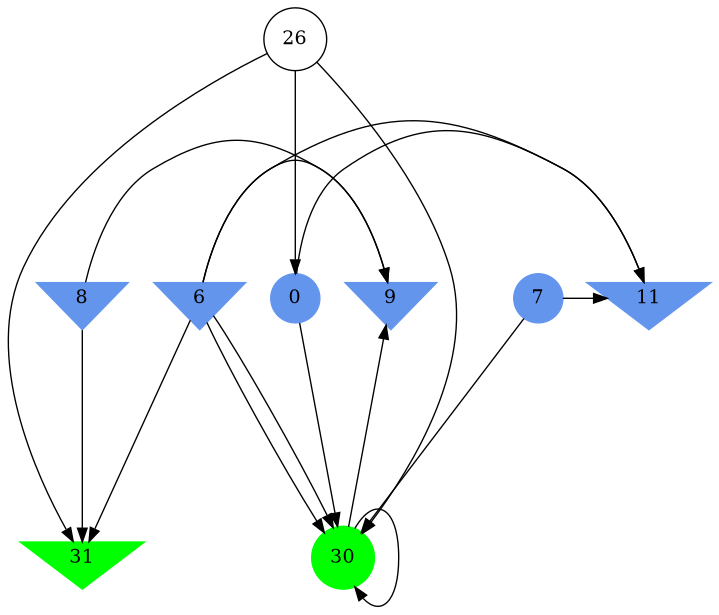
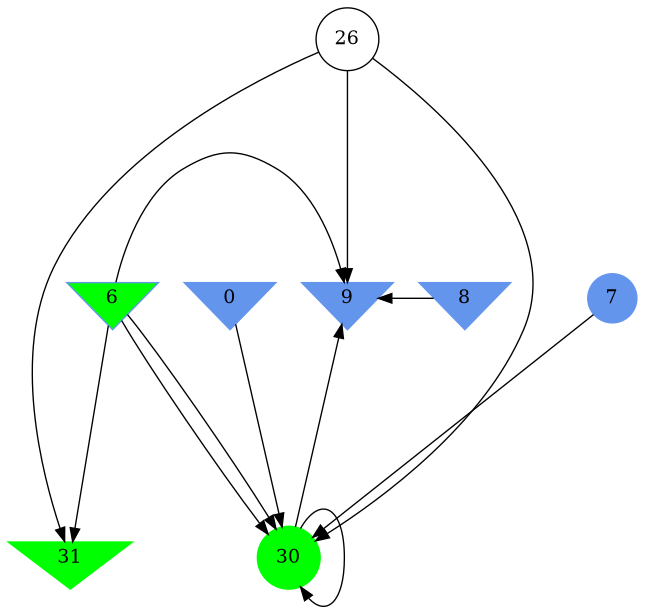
edge "26" -> "0": now "26" -> "9"
node "6": fillcolor cornflowerblue -> green
node "0": shape circle -> invtriangle
node "11": removed
edge "8" -> "31": removed
